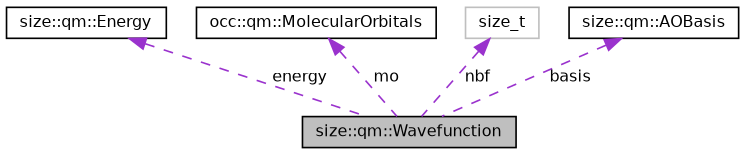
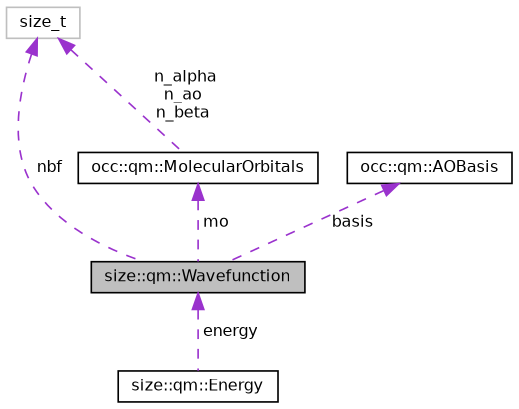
node "size::qm::AOBasis": label "size::qm::AOBasis" -> "occ::qm::AOBasis"
edge "size::qm::Wavefunction" -> "size::qm::Energy": reversed
edge "occ::qm::MolecularOrbitals" -> "size_t": added, label "n_alpha n_ao n_beta"
